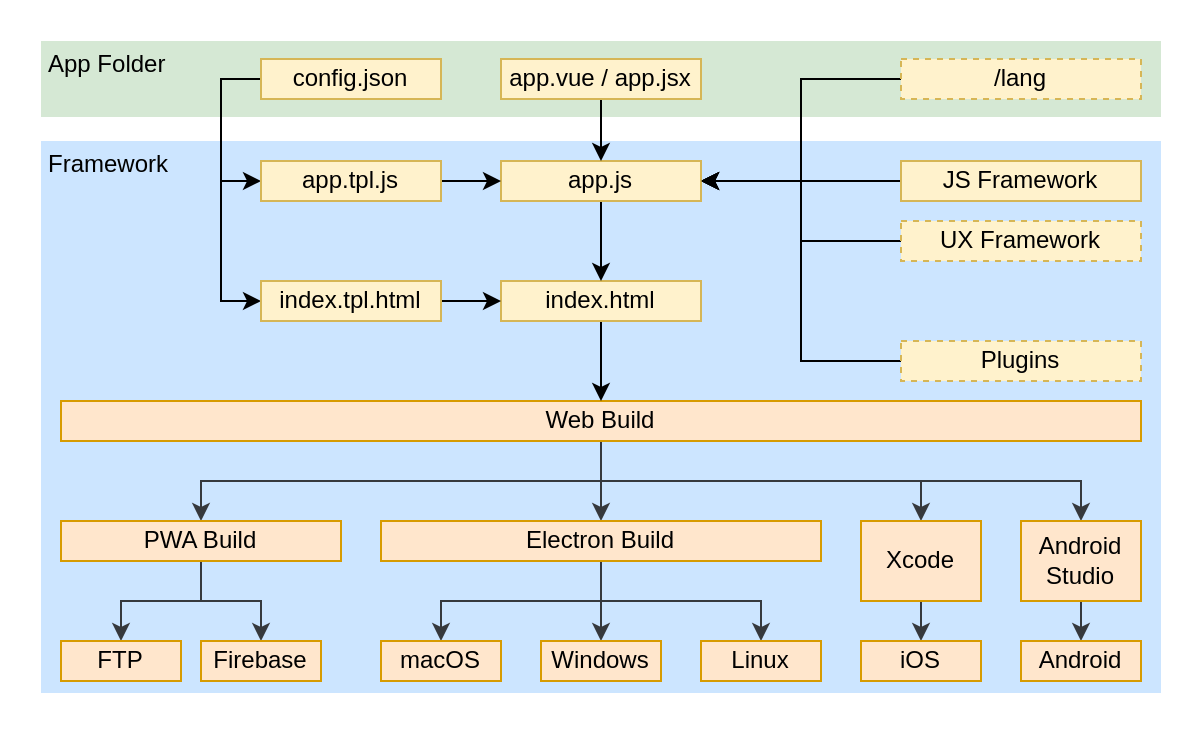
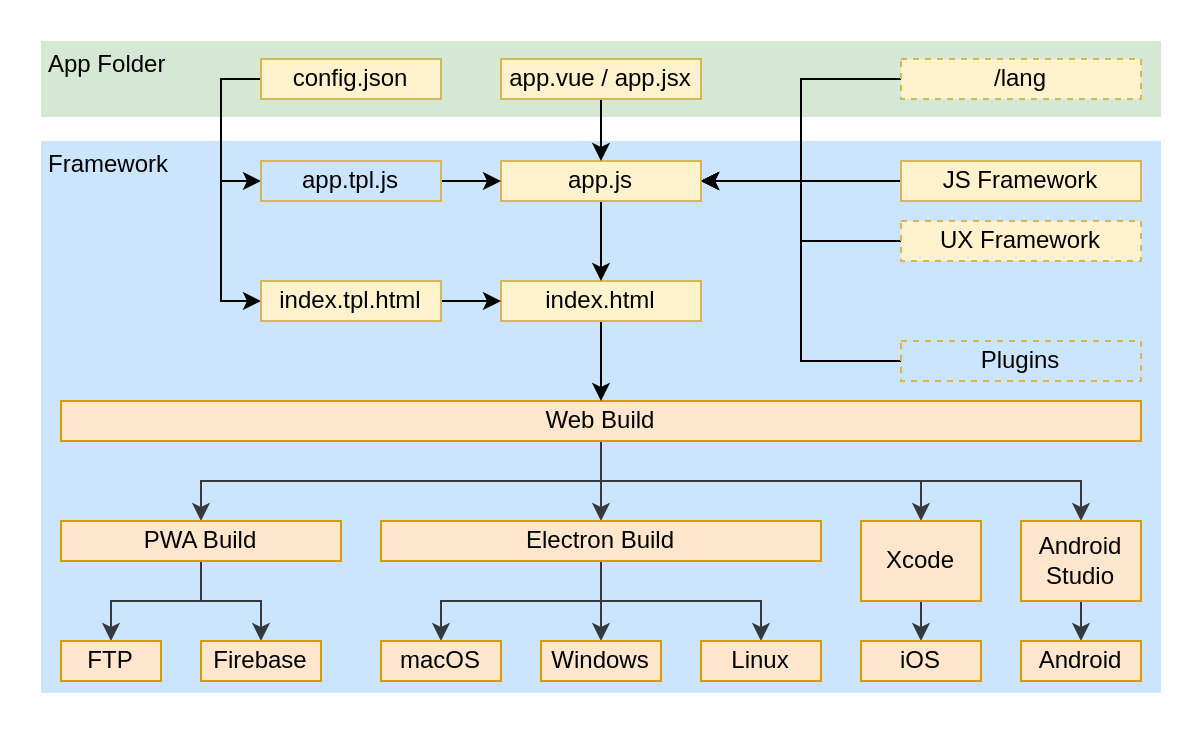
node "app.tpl.js": fillcolor #fff2cc -> #cce5ff
node "Plugins": fillcolor #fff2cc -> #cce5ff
node "FTP": size 120x40 -> 100x40
